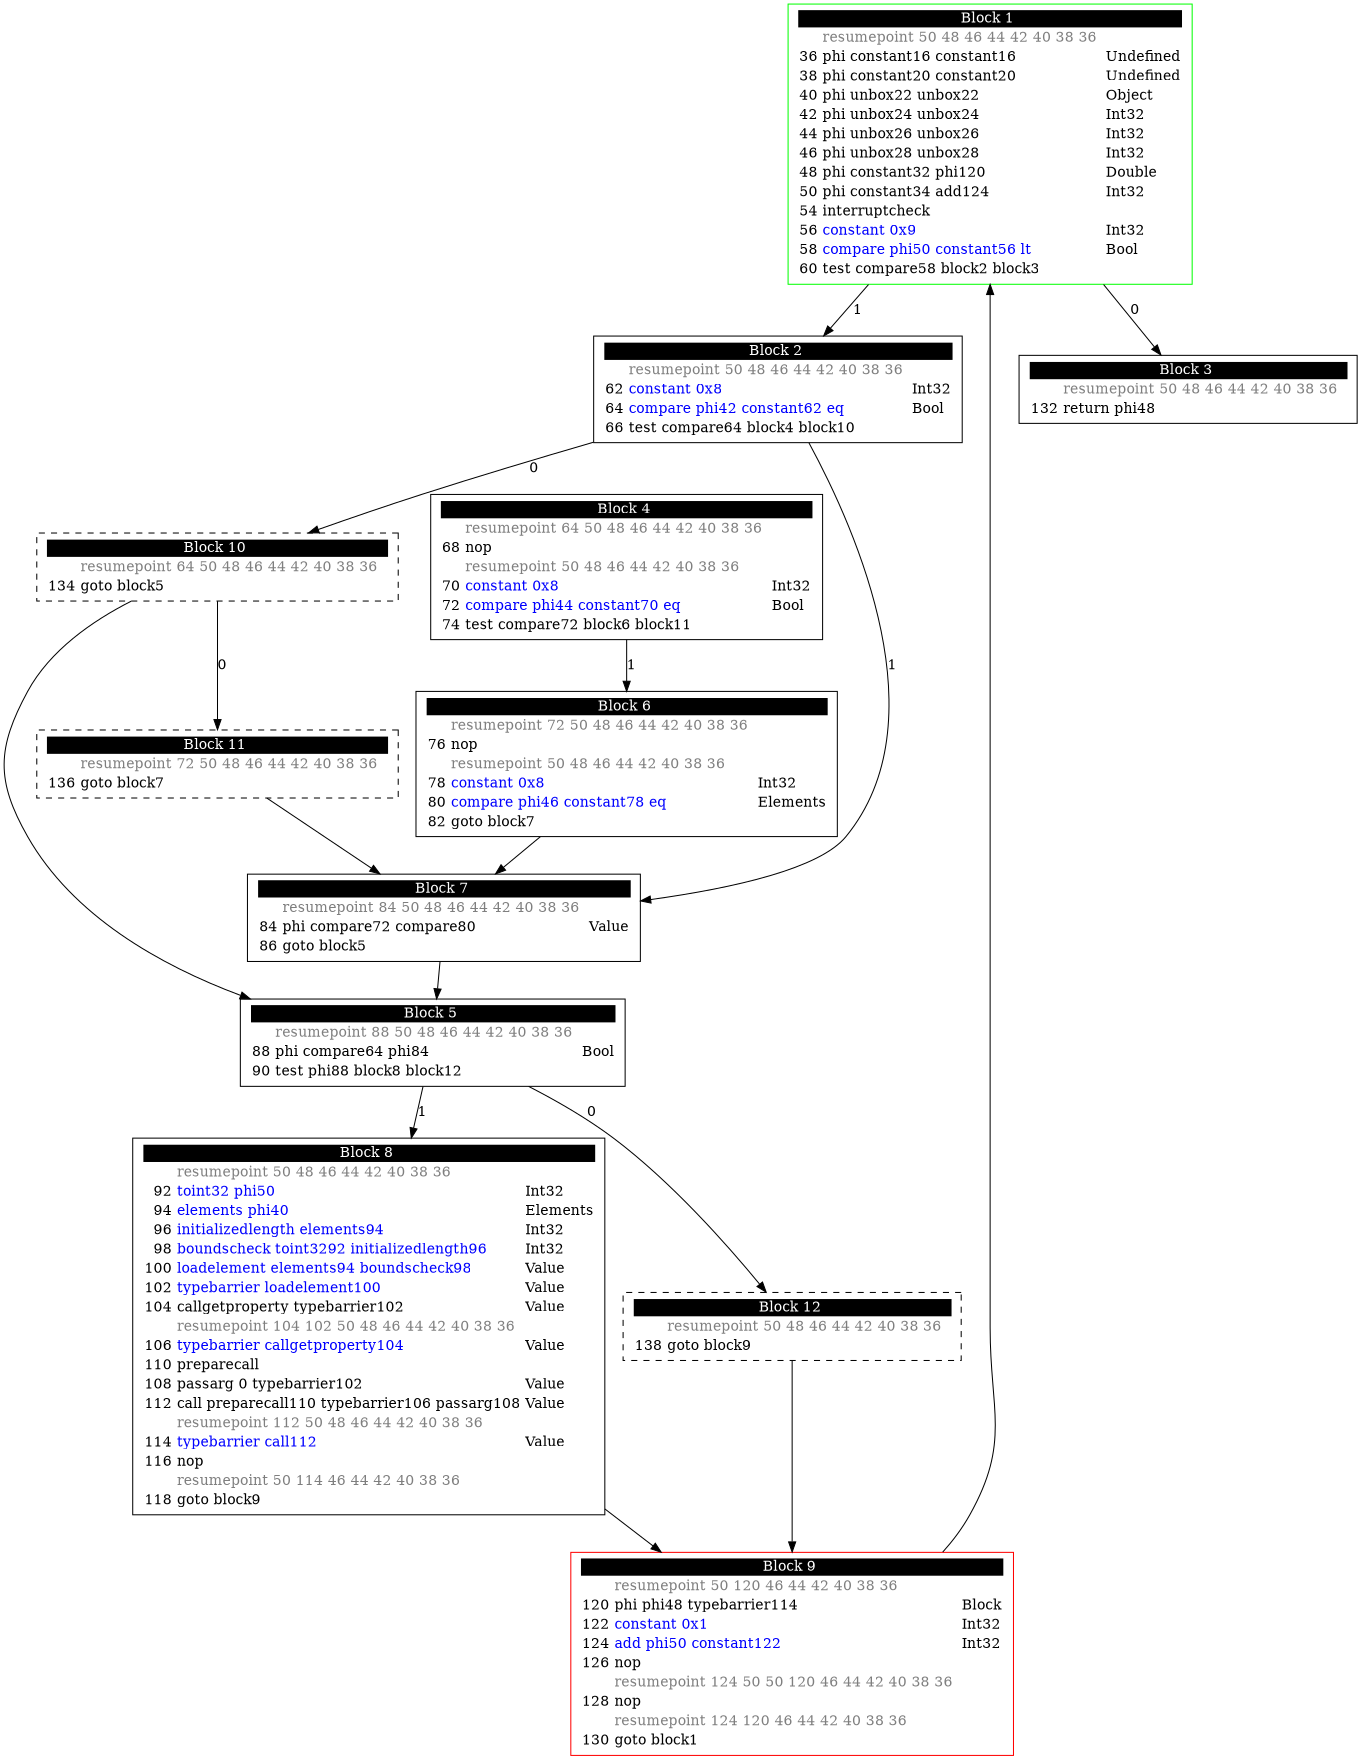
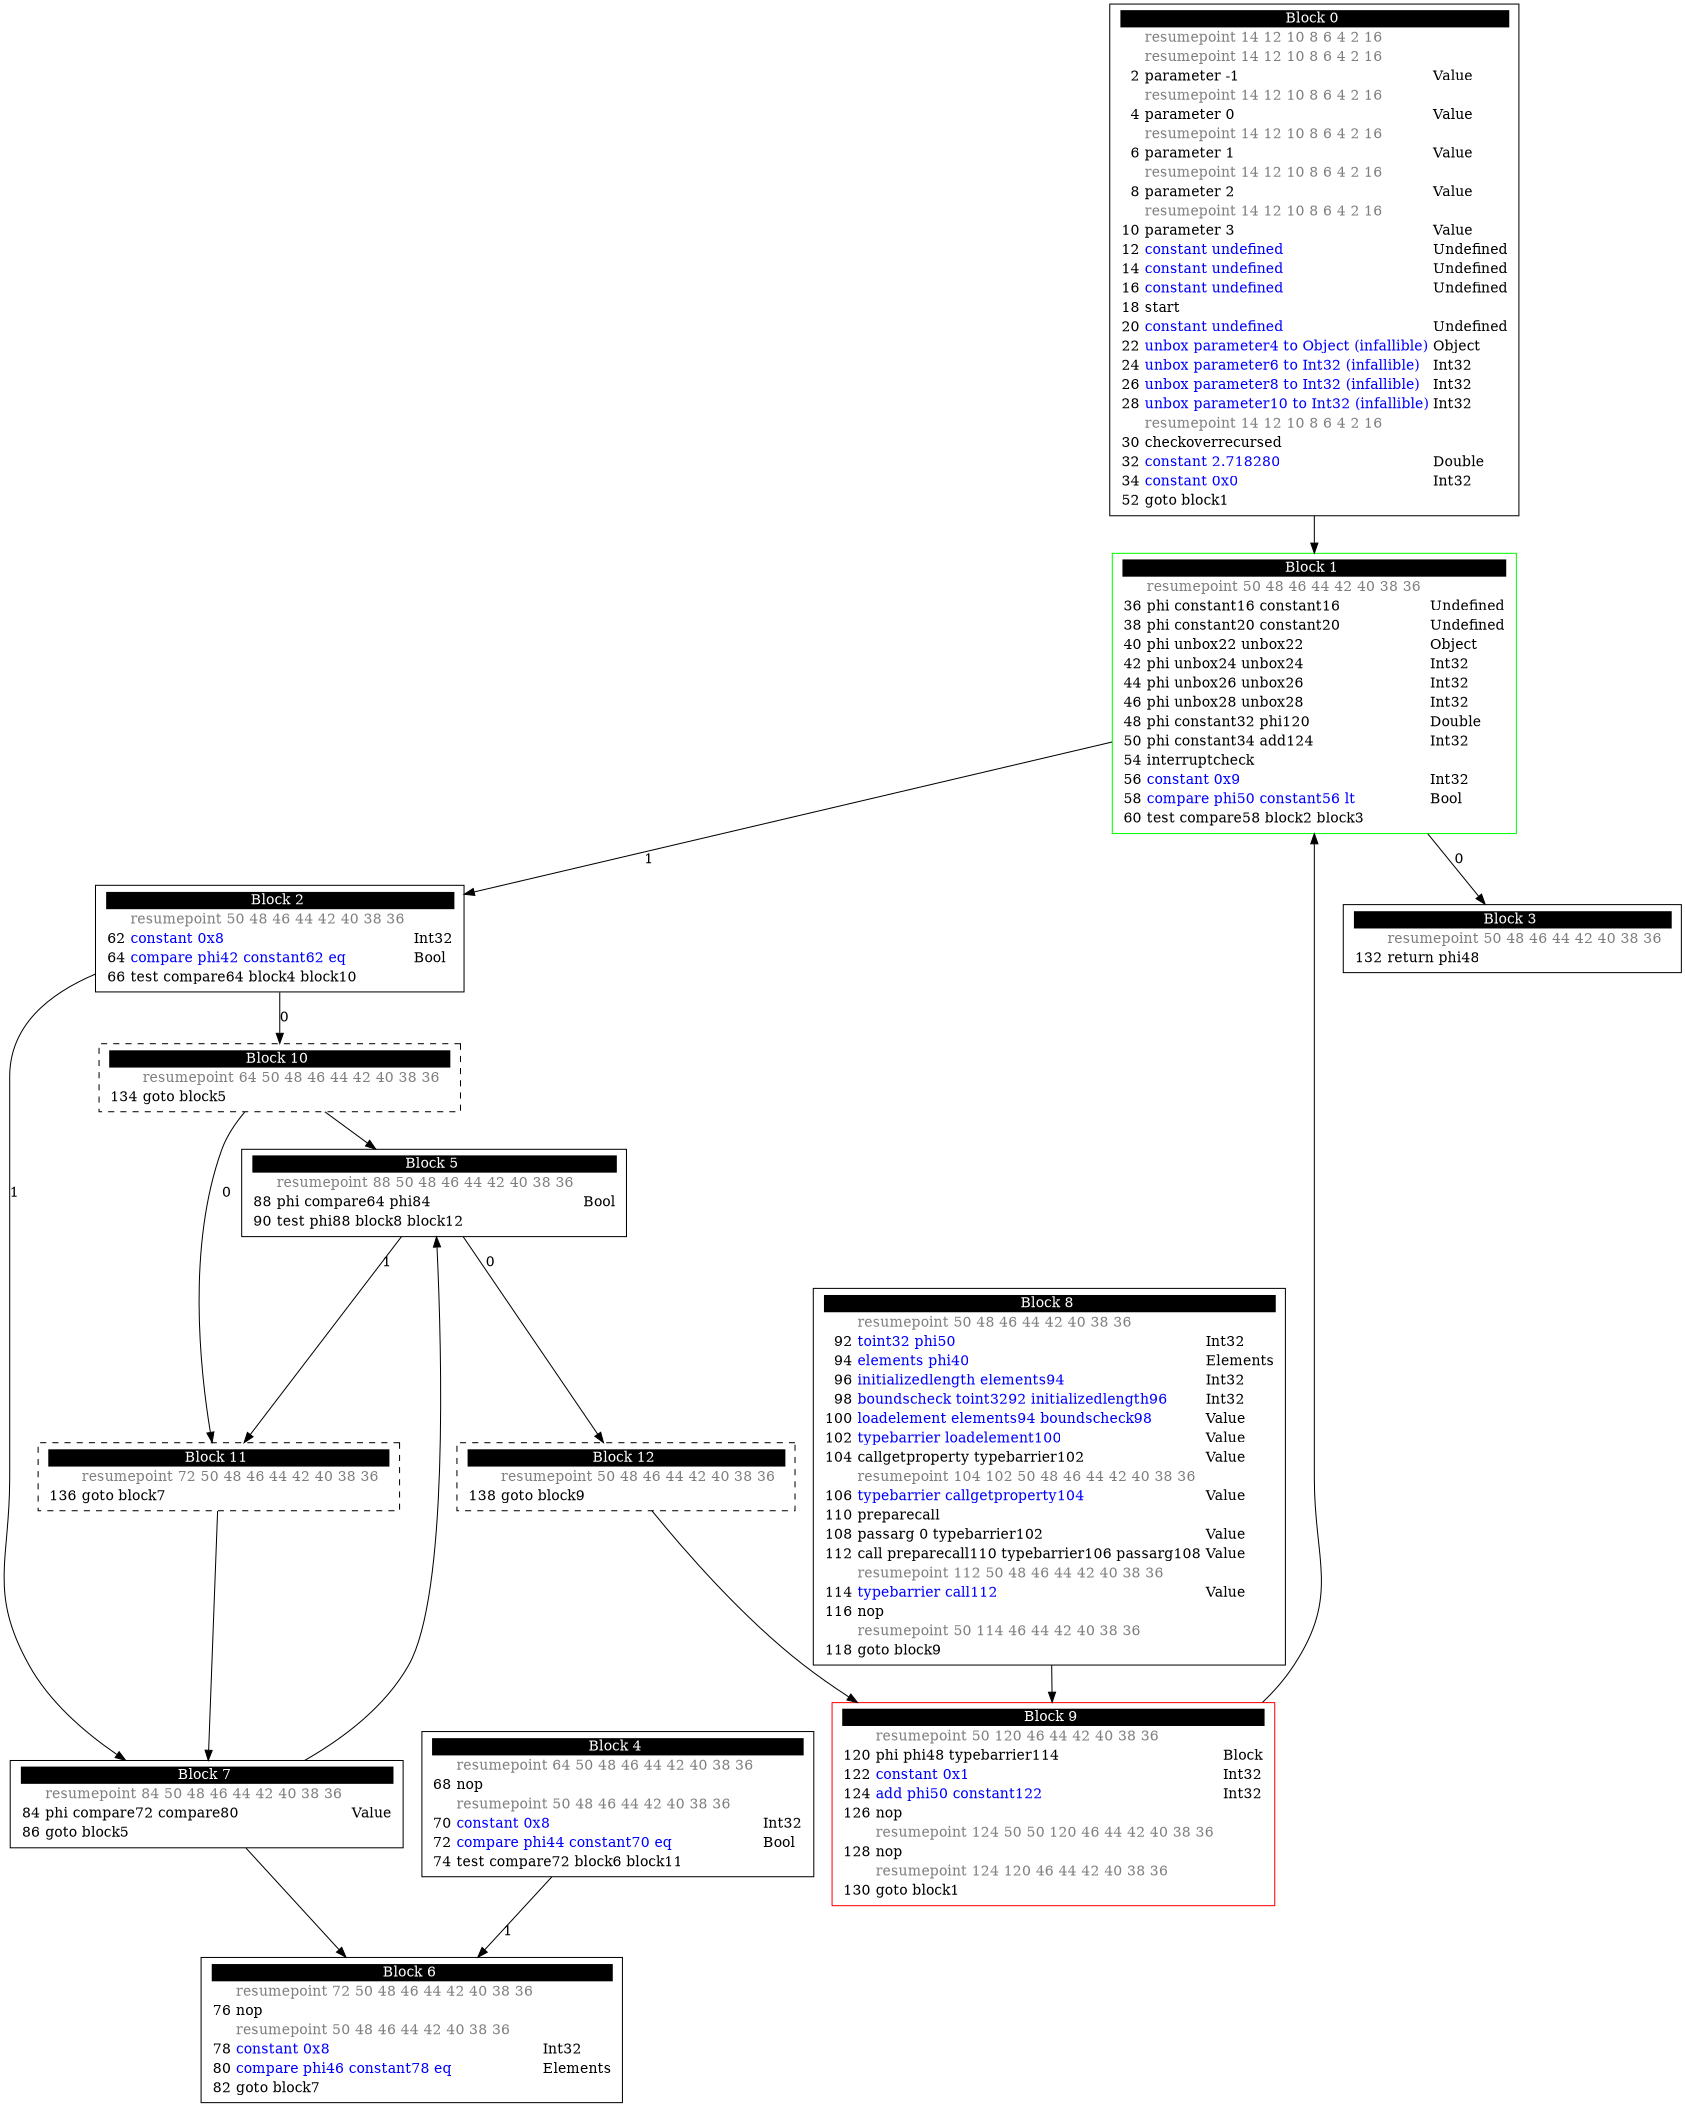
node "Block 0": added
edge "Block 6" -> "Block 7": reversed
edge "Block 5" -> "Block 8": now "Block 5" -> "Block 11"
